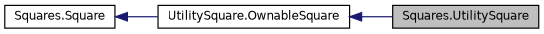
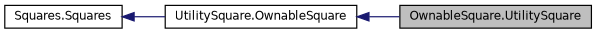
node "Squares.Square": label "Squares.Square" -> "Squares.Squares"
node "Squares.UtilitySquare": label "Squares.UtilitySquare" -> "OwnableSquare.UtilitySquare"
